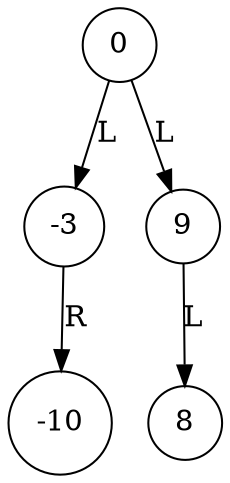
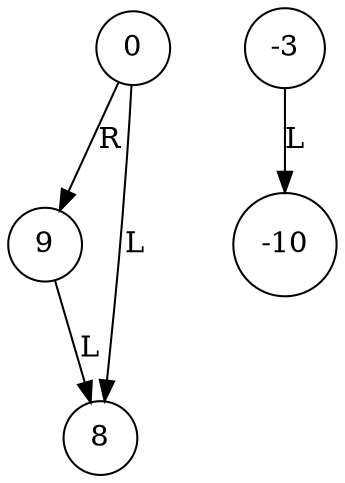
edge "0" -- "-3": now "0" -- "8"
edge "0" -- "9": label "L" -> "R"
edge "-3" -- "-10": label "R" -> "L"
